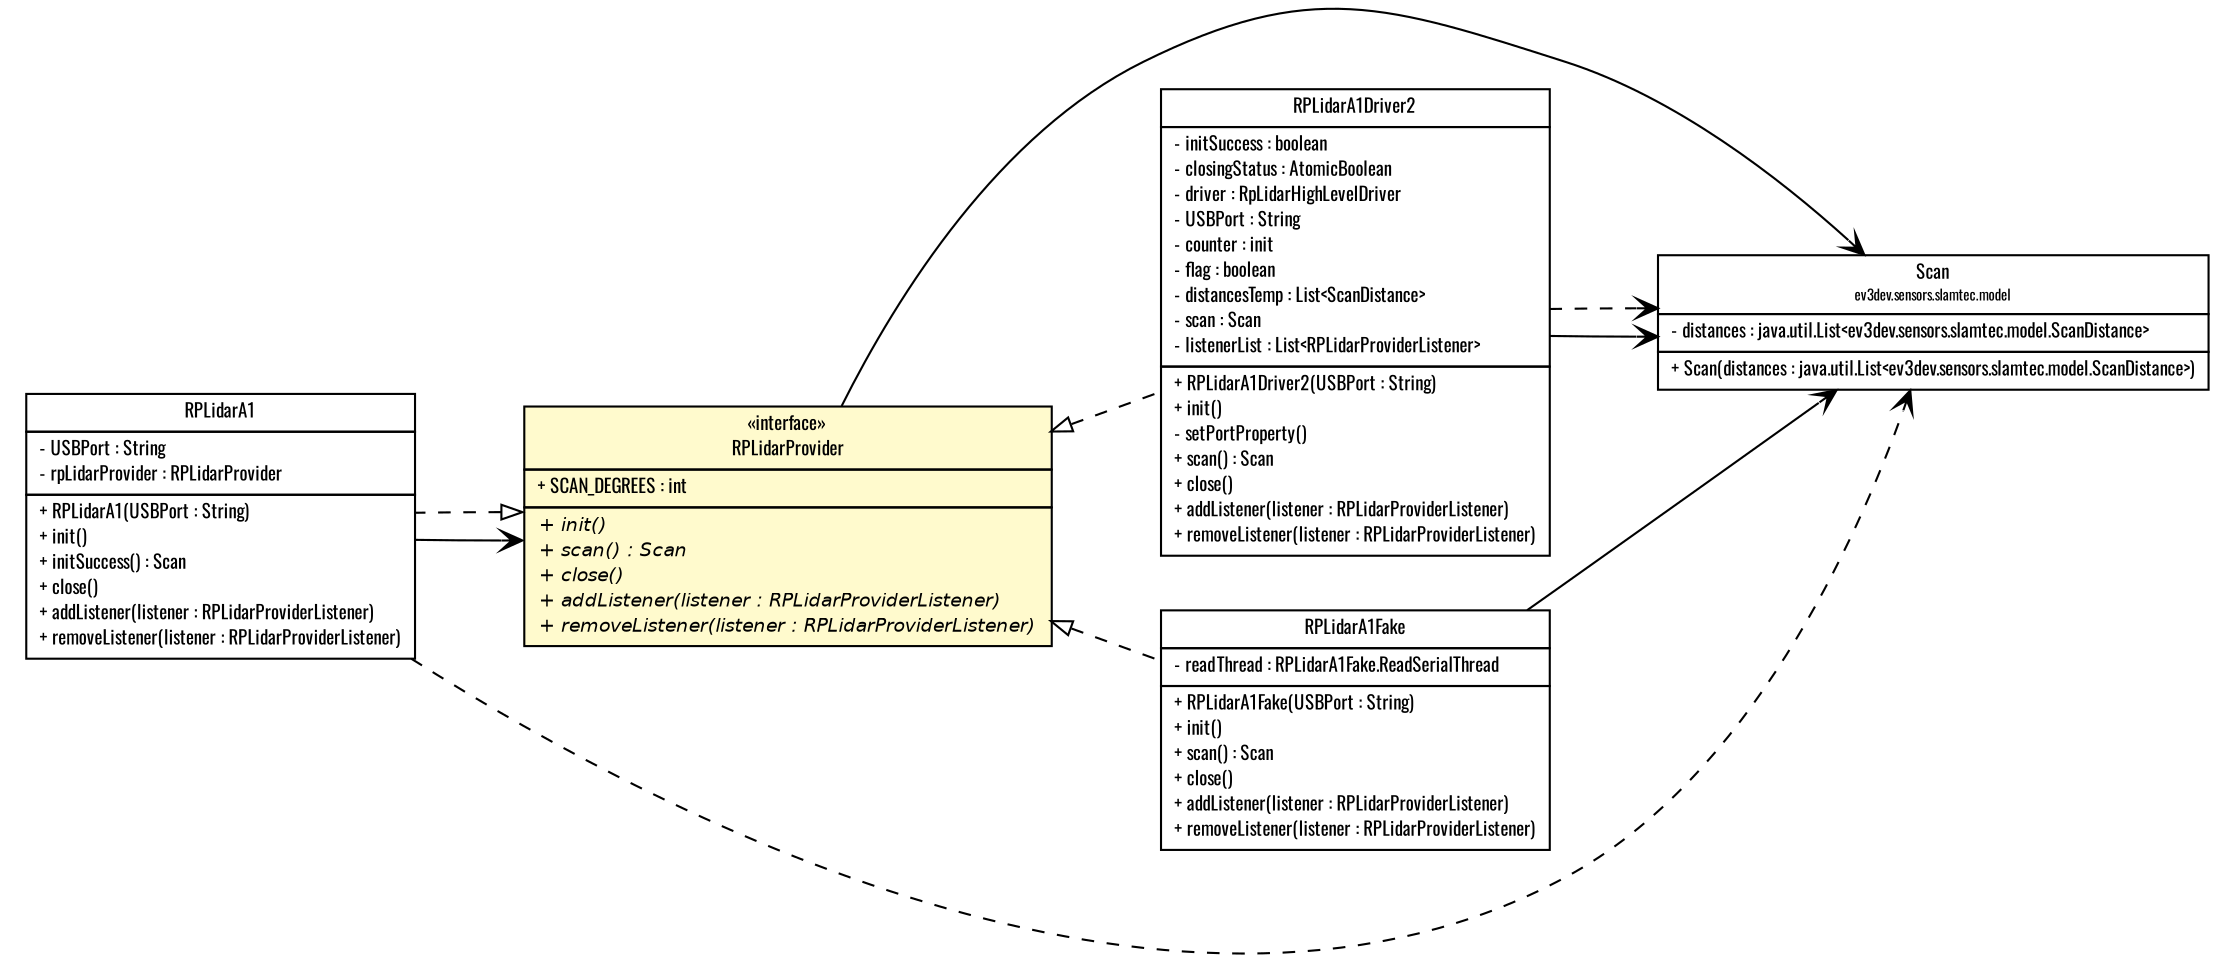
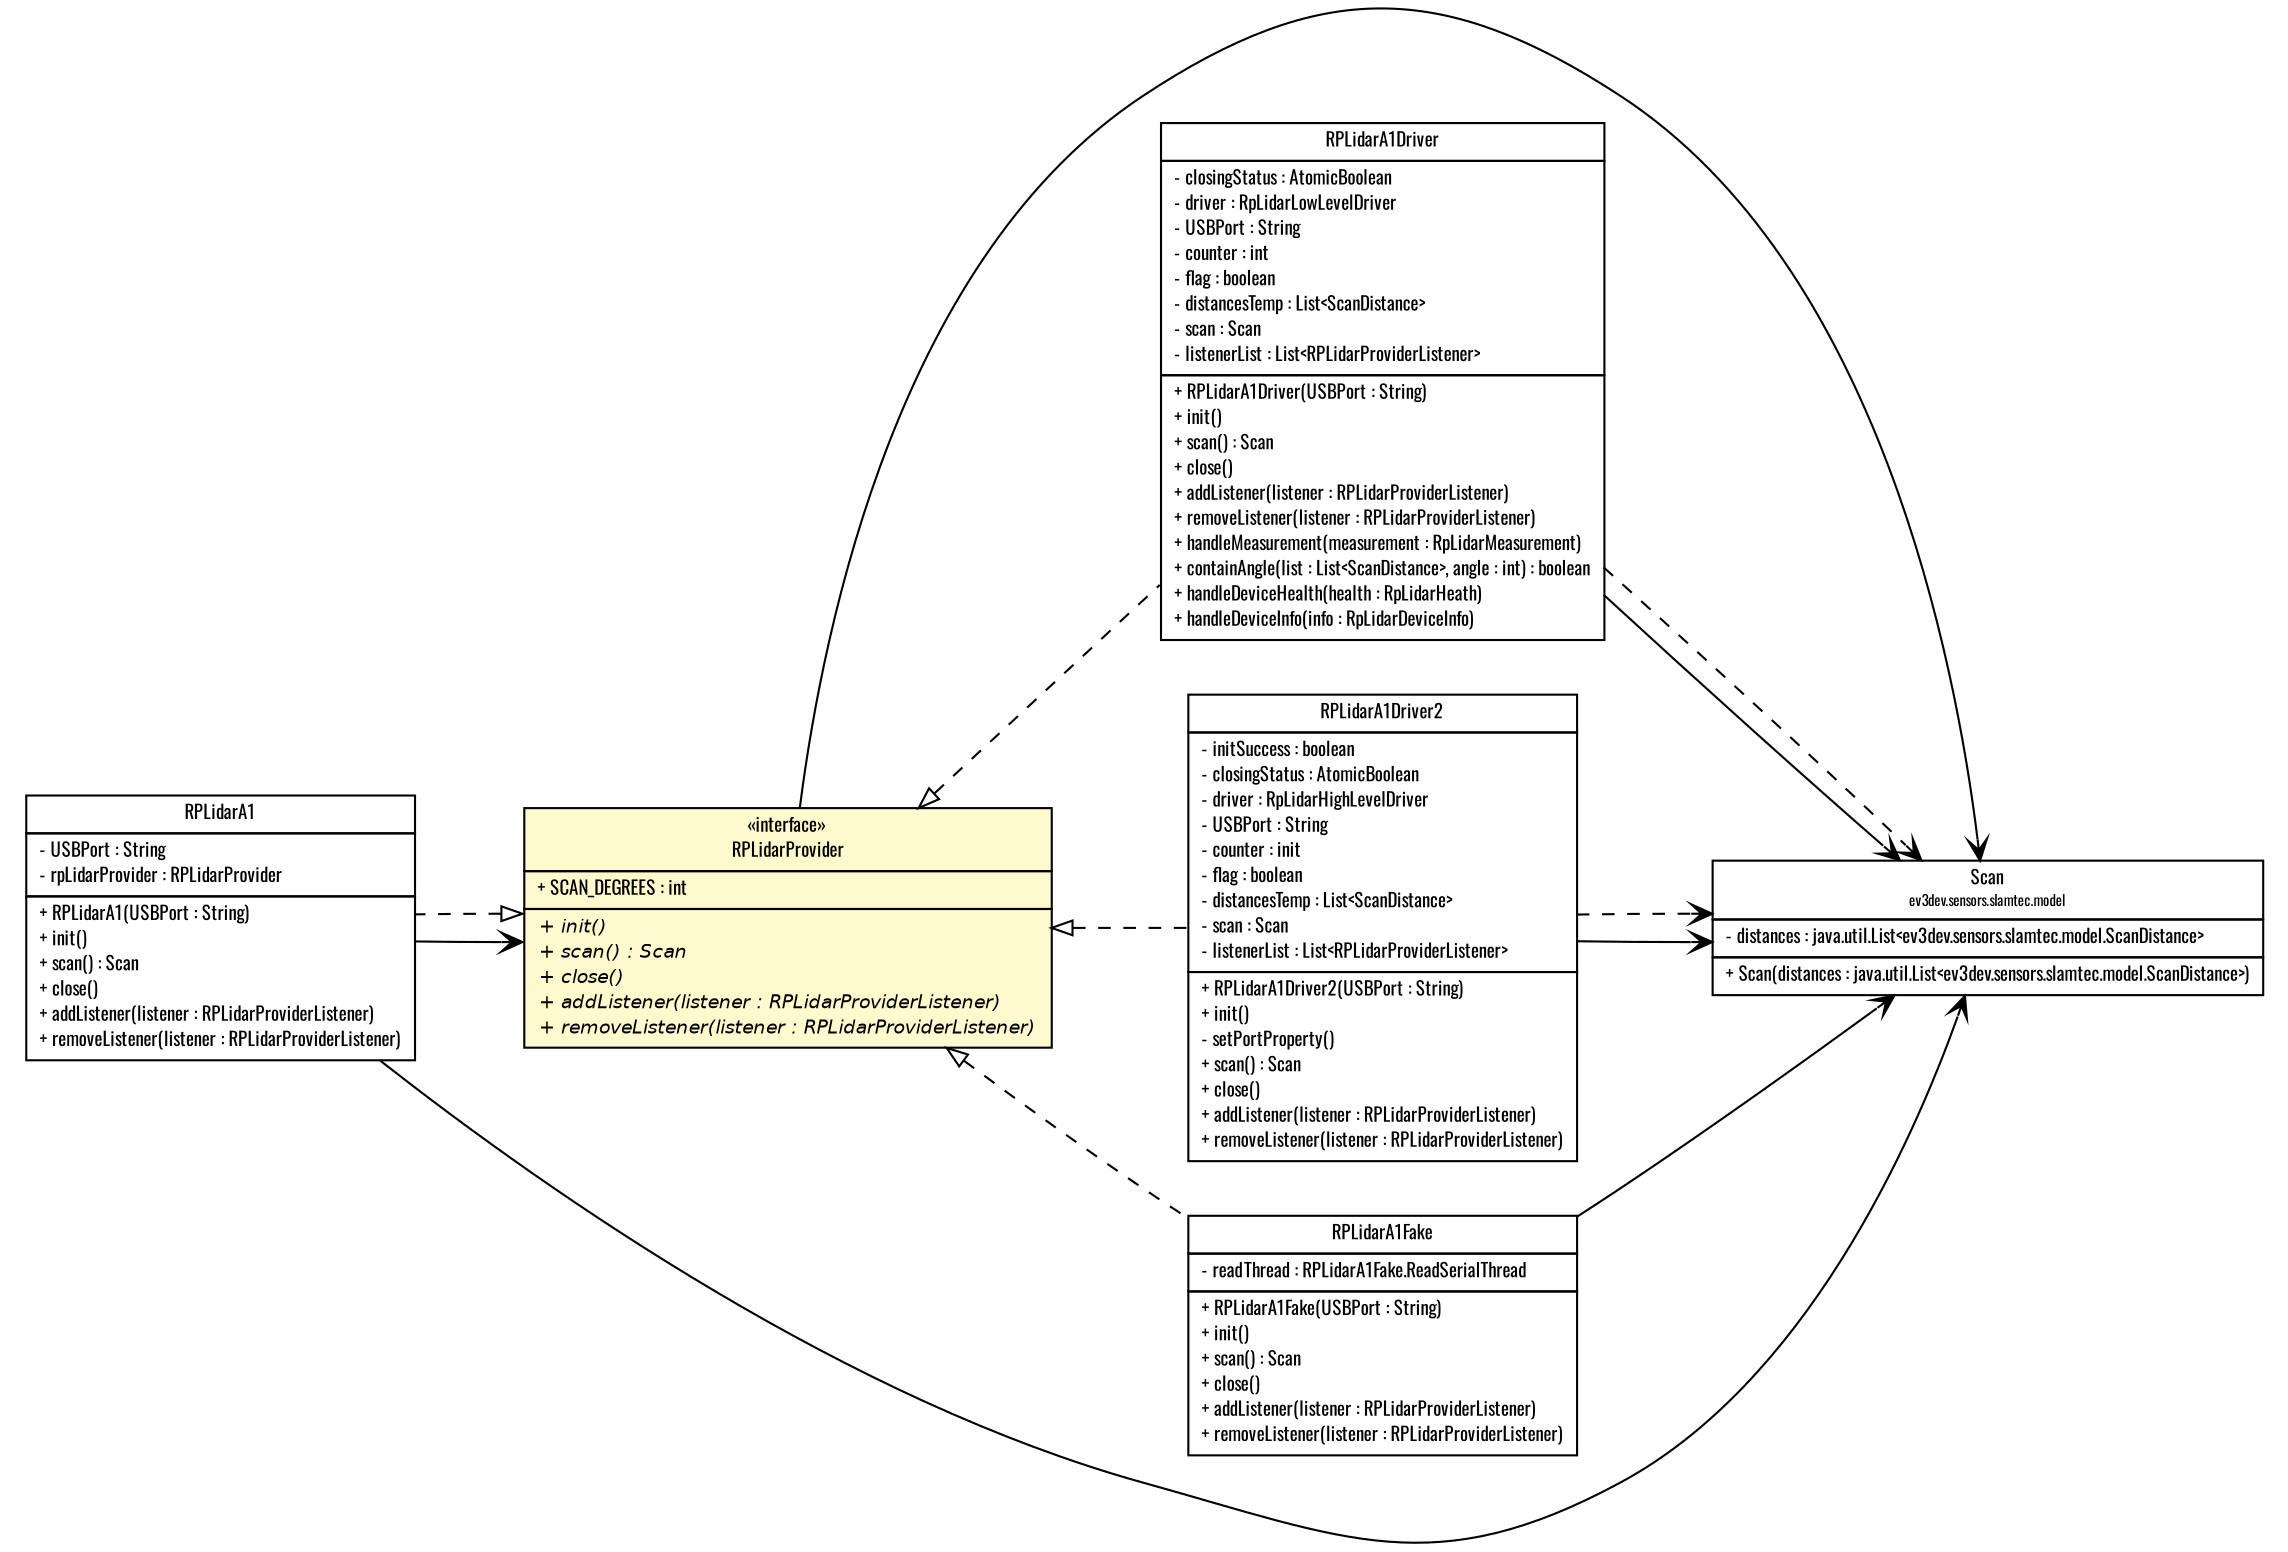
node "RPLidarA1Driver": added
node "RPLidarA1": text "+ initSuccess() : Scan" -> "+ scan() : Scan"
edge "RPLidarA1" -> "Scan": style dashed -> solid
